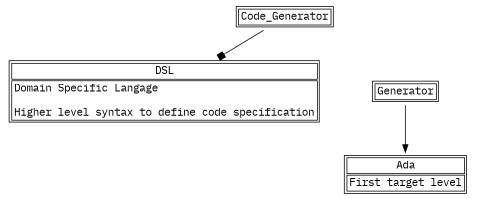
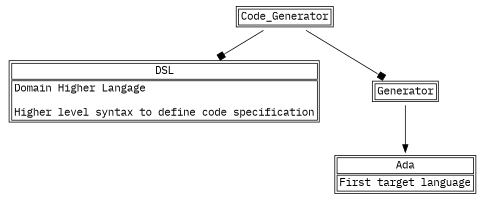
edge "Code_Generator" -> "Generator": added
node "DSL": text "Domain Specific Langage" -> "Domain Higher Langage"
node "Ada": text "First target level" -> "First target language"
